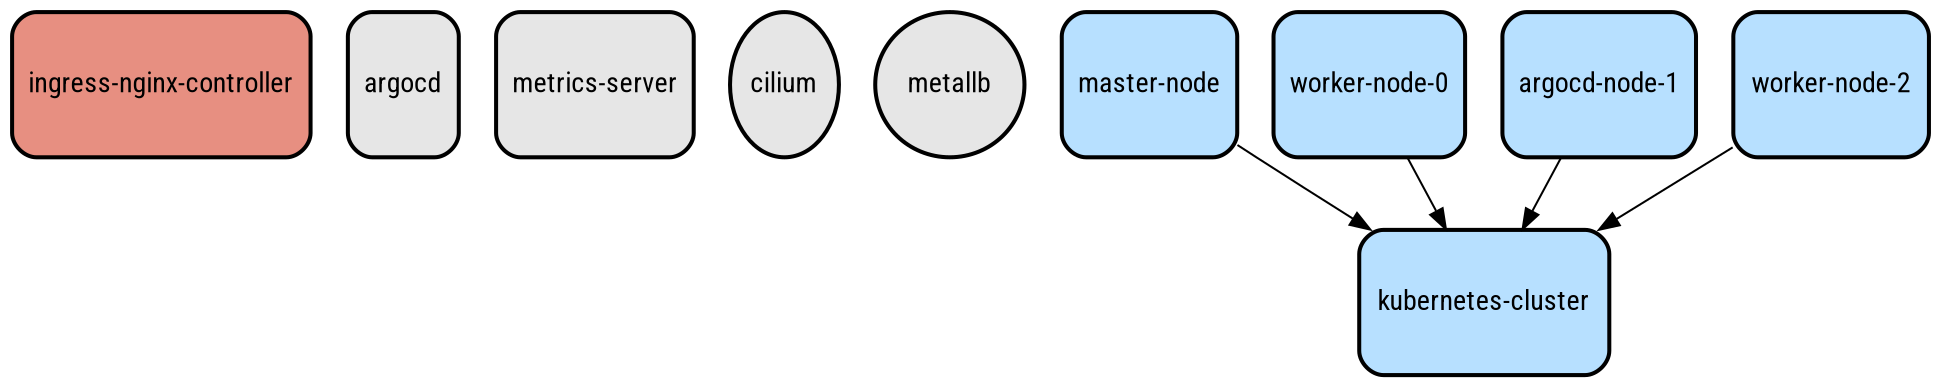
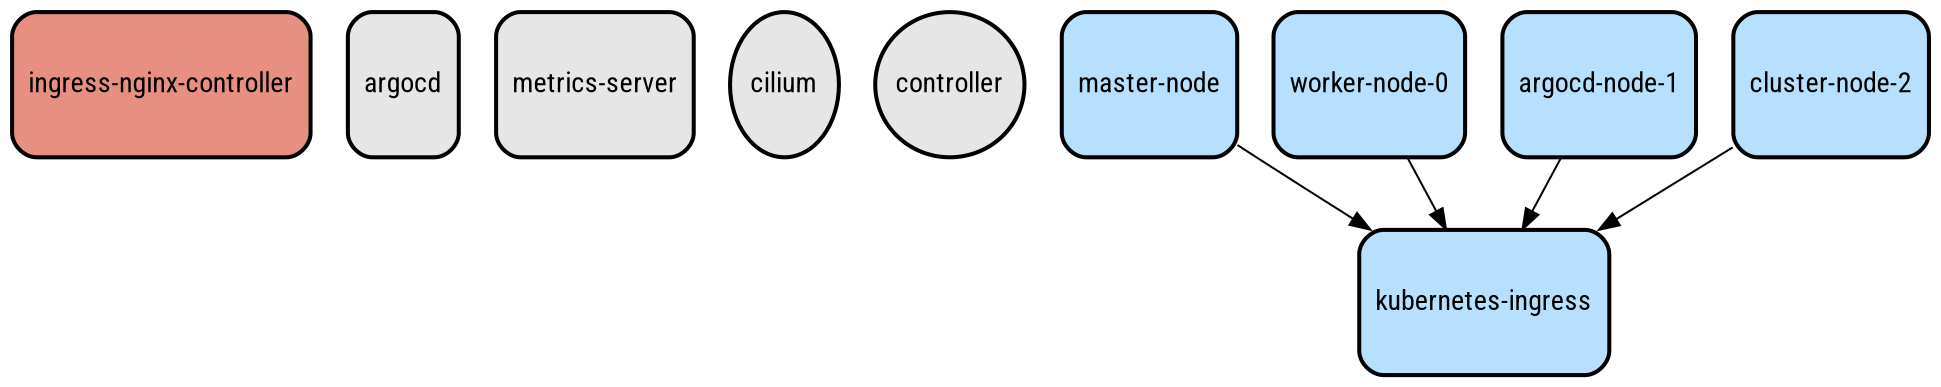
node "metallb": label "metallb" -> "controller"
node "worker-node-2": label "worker-node-2" -> "cluster-node-2"
node "kubernetes-cluster": label "kubernetes-cluster" -> "kubernetes-ingress"
